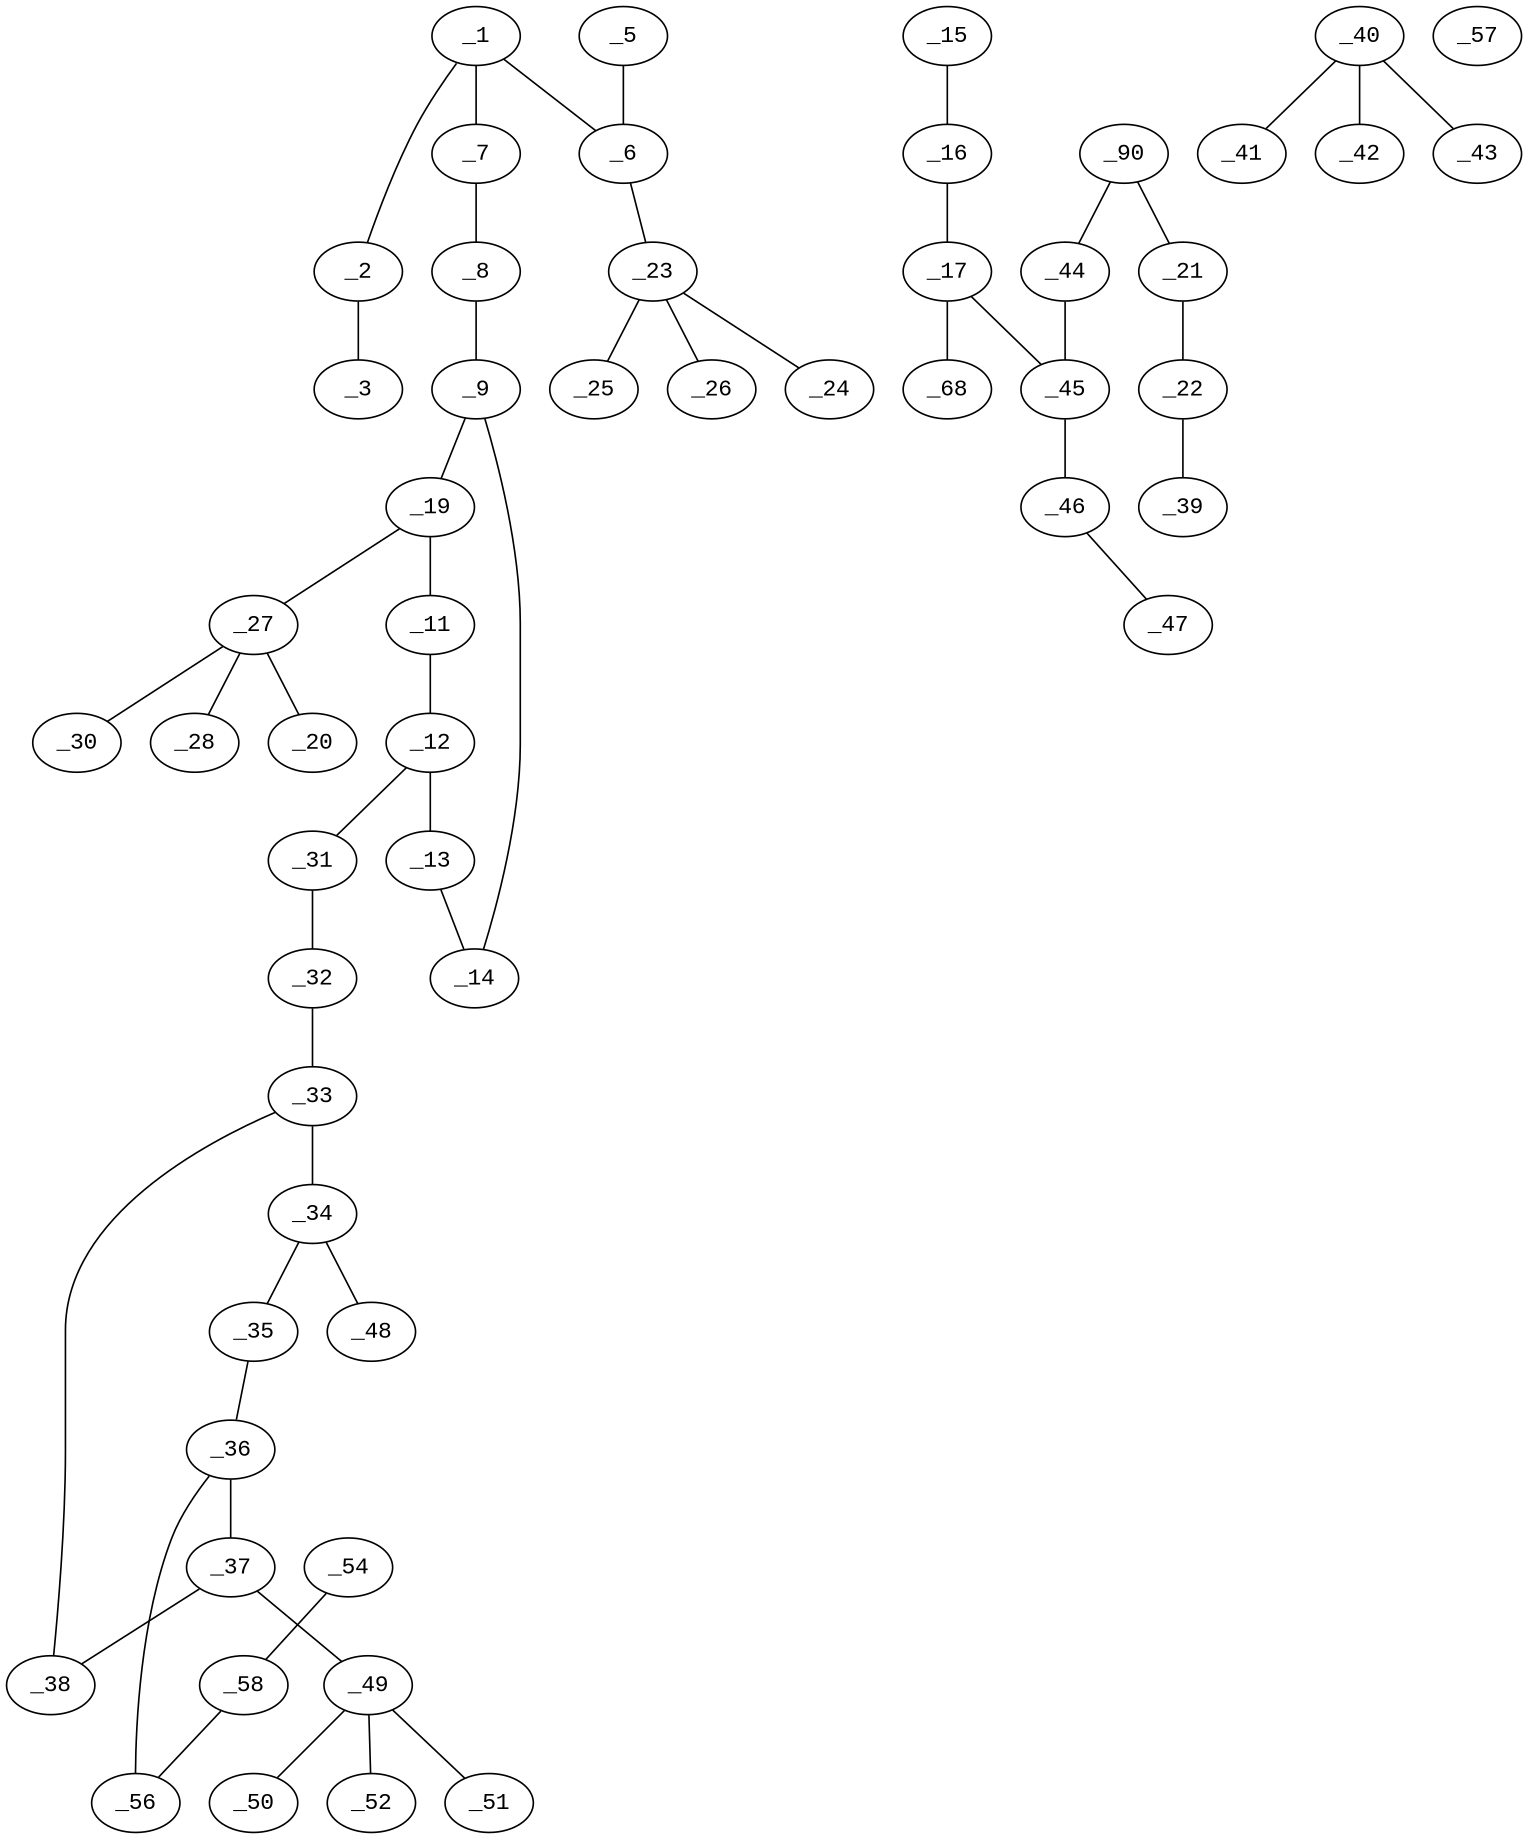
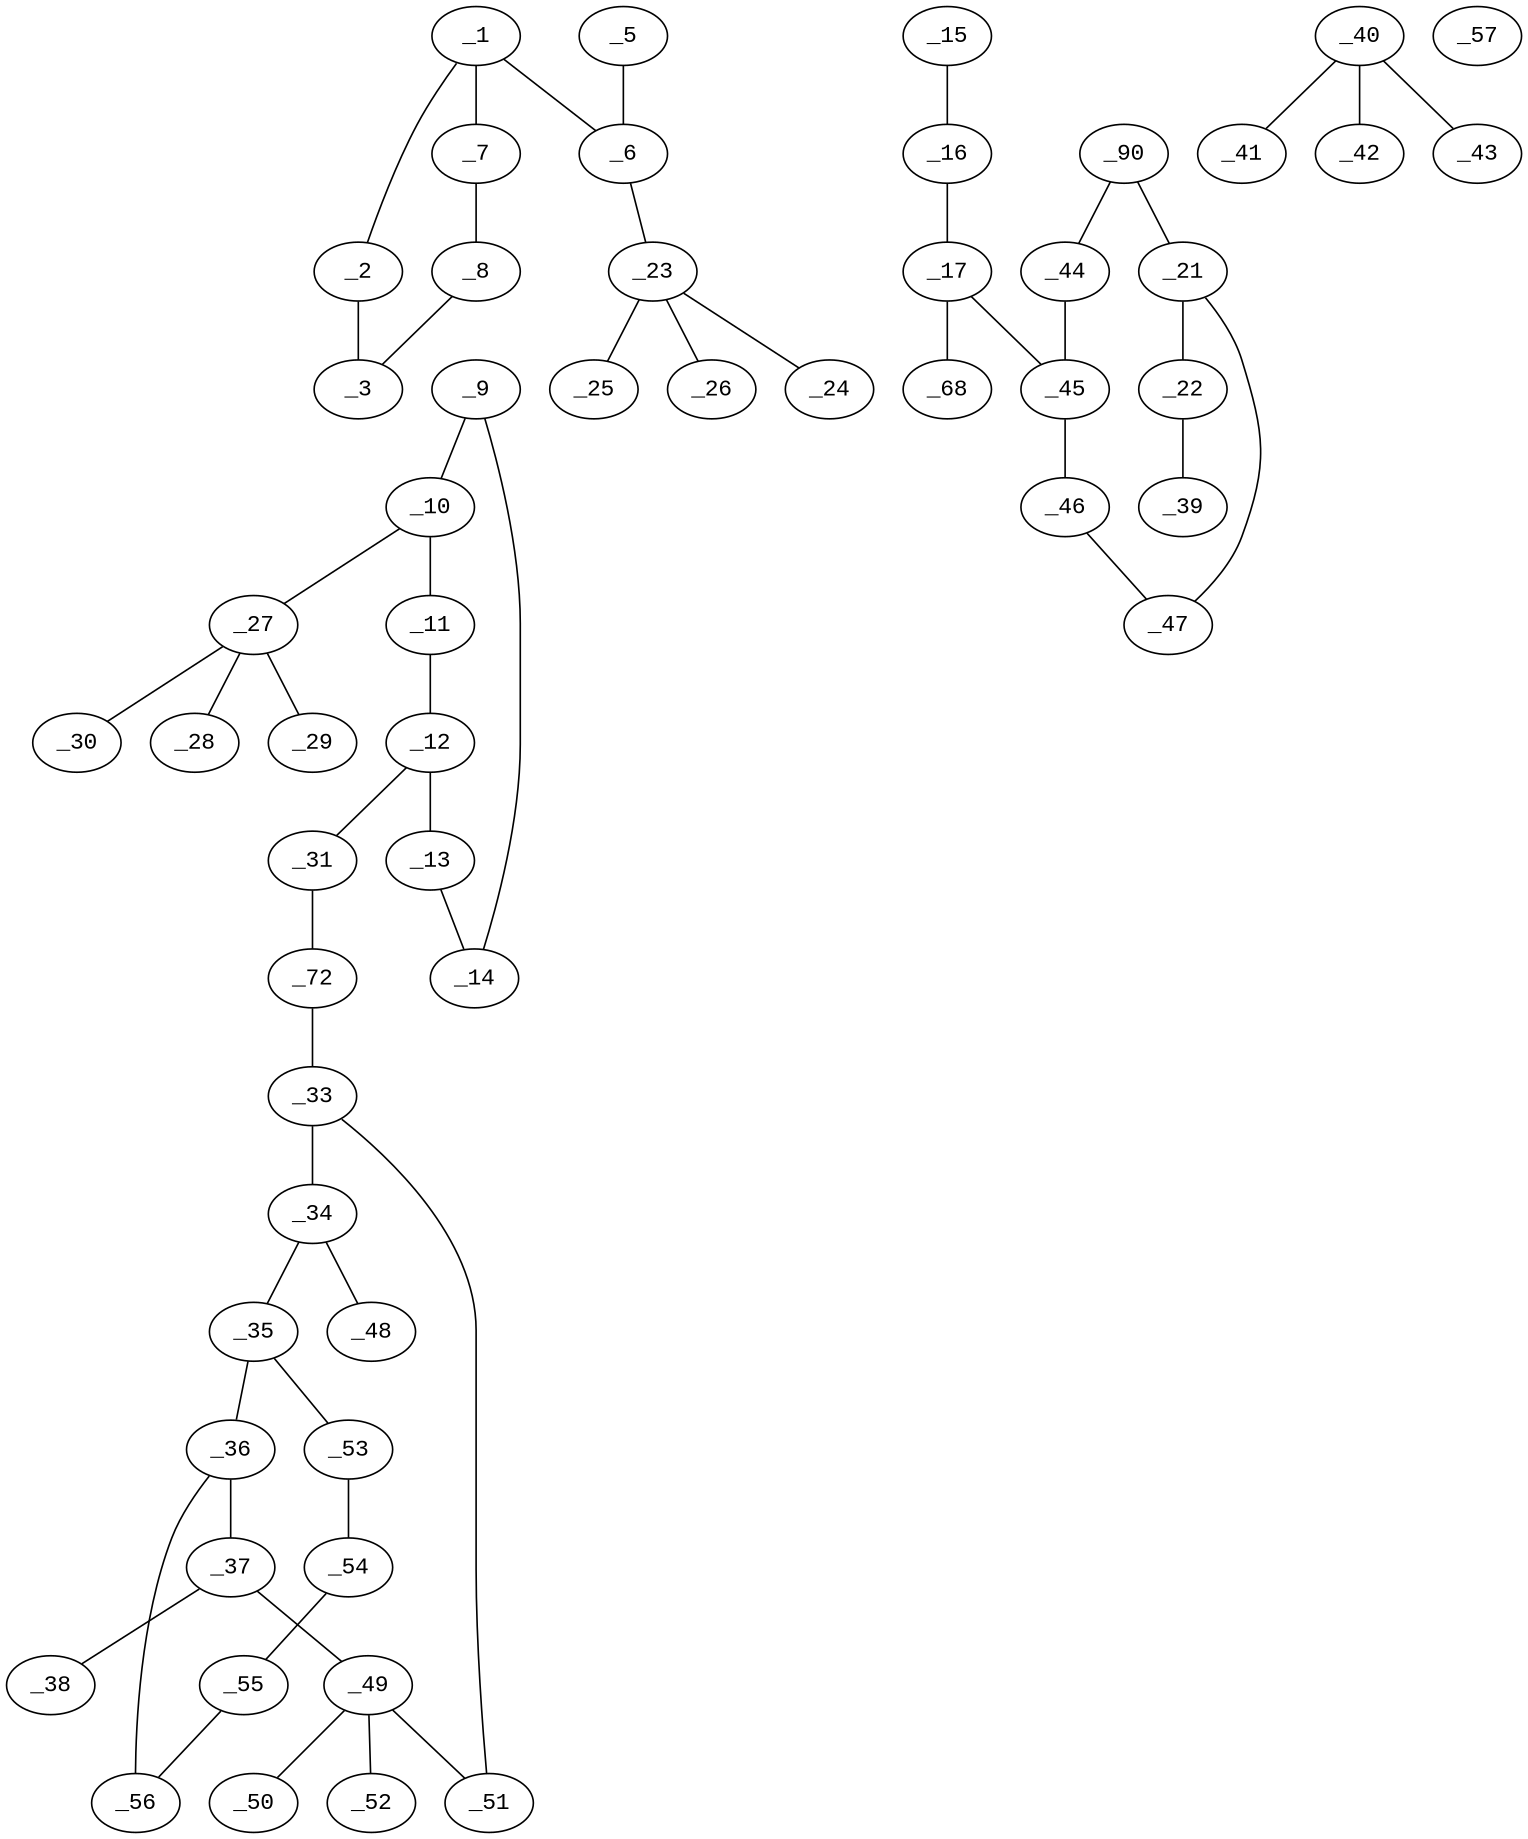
edge "_8" -- "_9": now "_8" -- "_3"
edge "_21" -- "_47": added
node "_19": label "_19" -> "_10"
node "_20": label "_20" -> "_29"
node "_32": label "_32" -> "_72"
edge "_33" -- "_38": now "_33" -- "_51"
node "_53": added
node "_58": label "_58" -> "_55"
